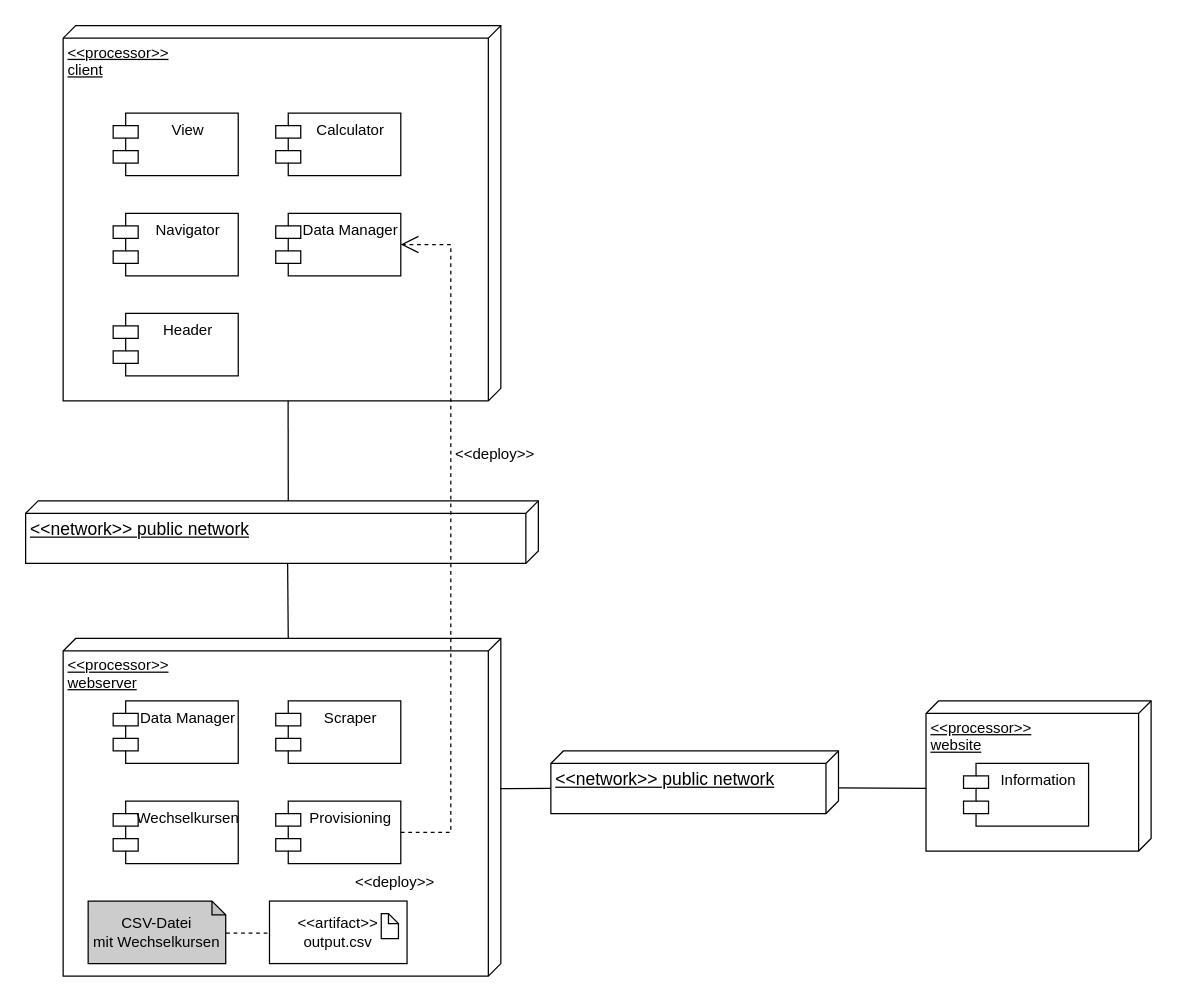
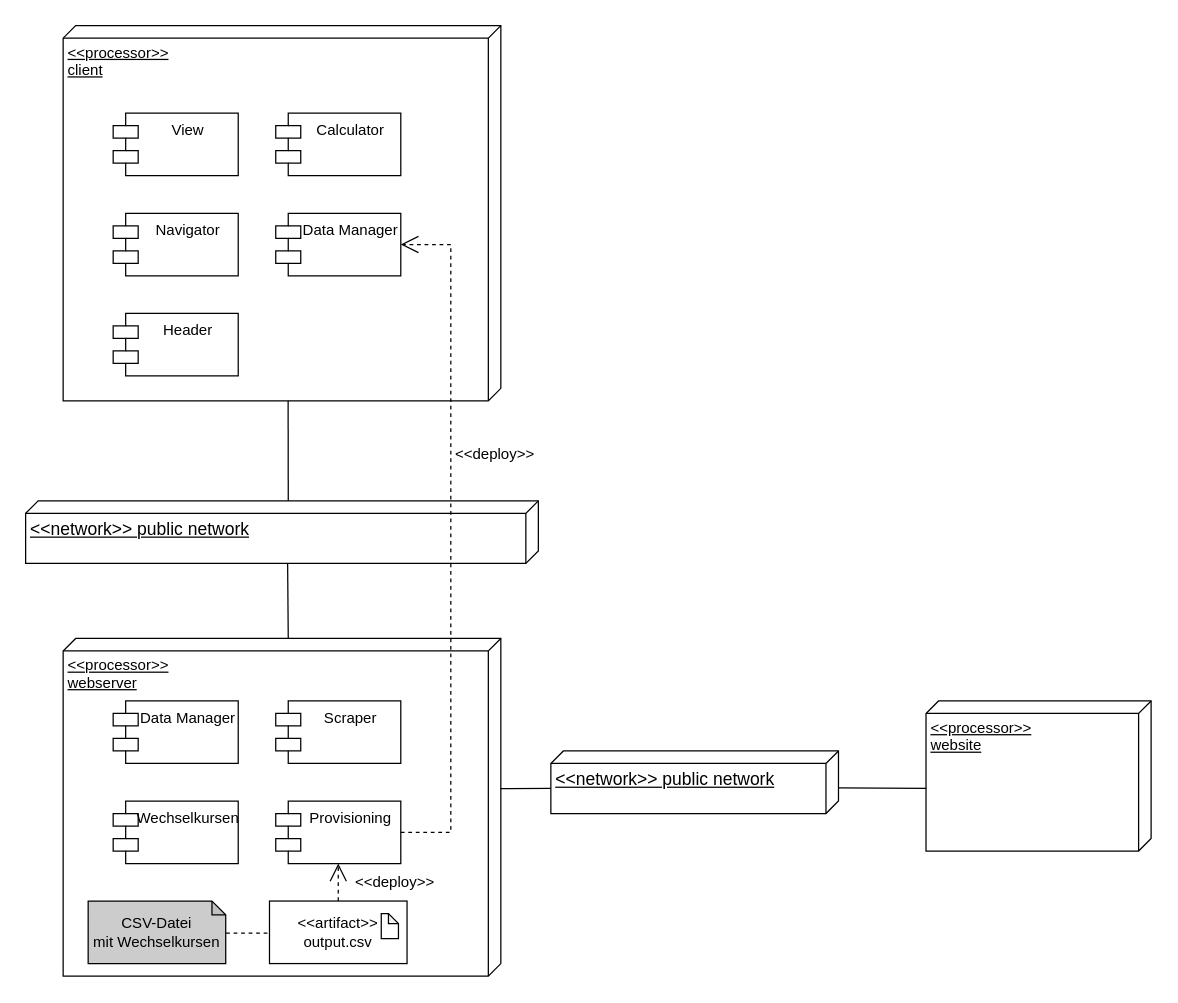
node "Information": removed
edge "<<artifact>> output.csv" -> "Provisioning": added
